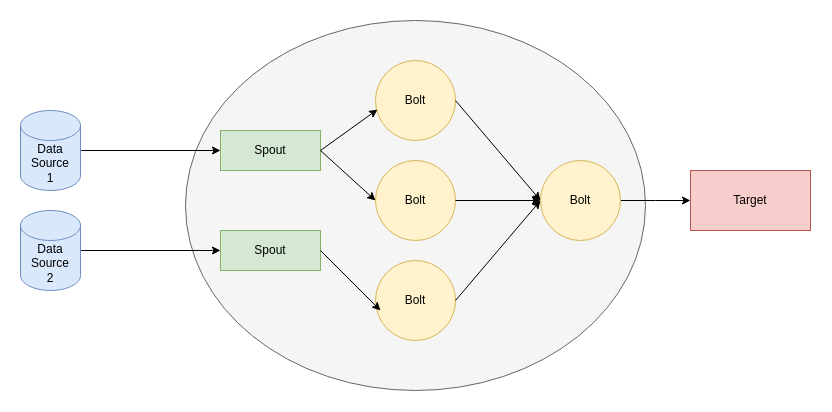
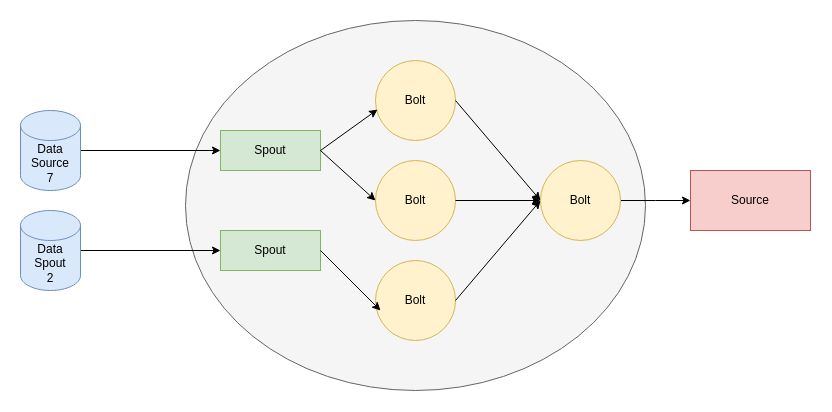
node "Data Source 1": label "Data Source 1" -> "Data Source 7"
node "Target": label "Target" -> "Source"
node "Data Source 2": label "Data Source 2" -> "Data Spout 2"
